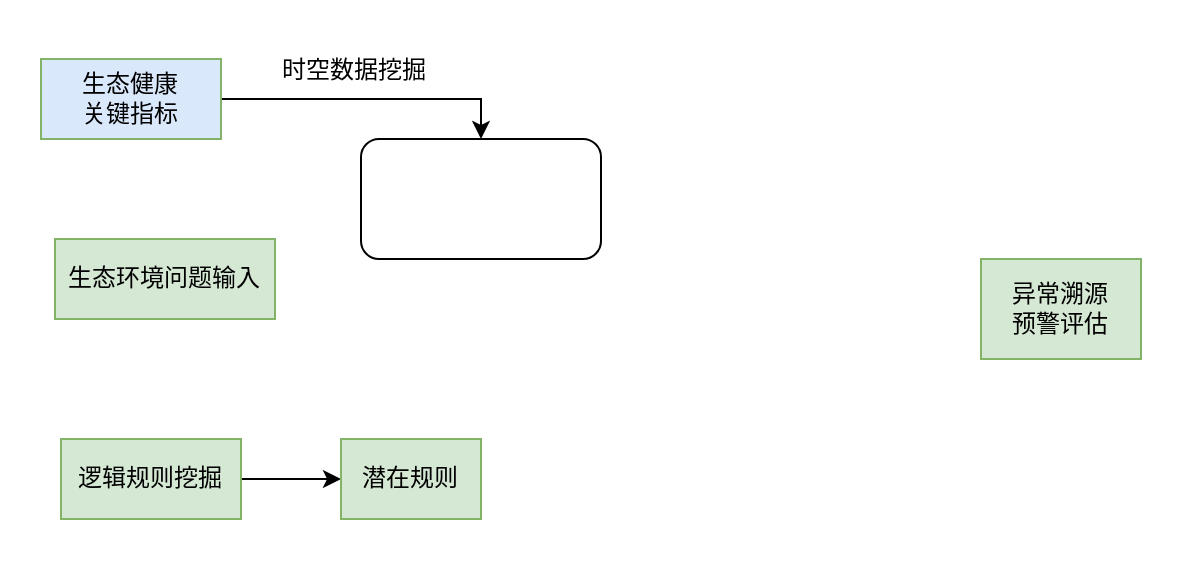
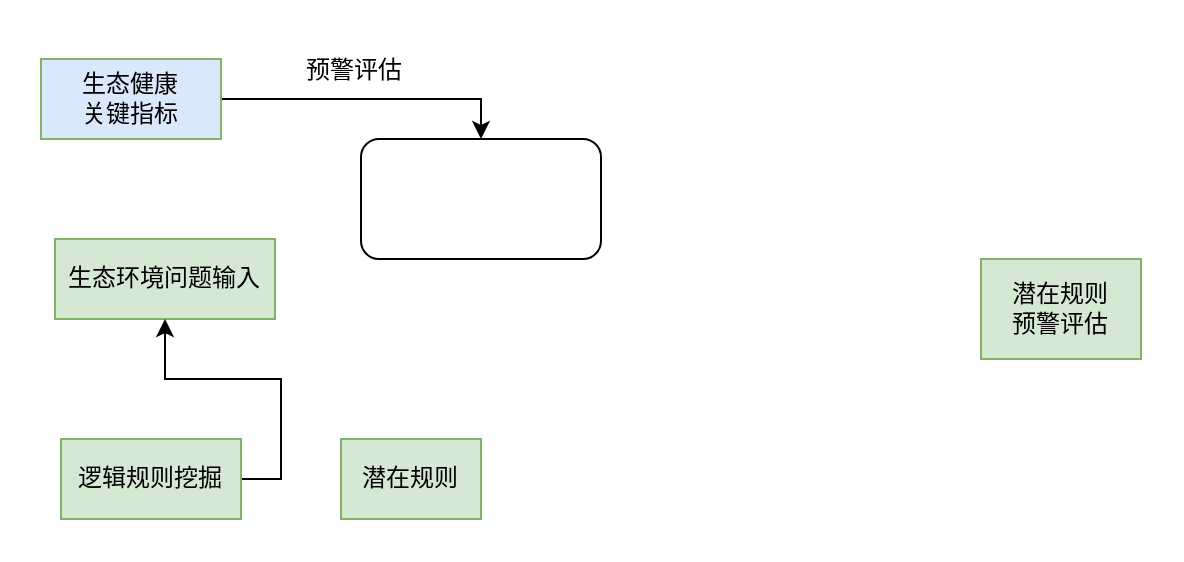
node "时空数据挖掘": label "时空数据挖掘" -> "预警评估"
node "异常溯源 预警评估": label "异常溯源 预警评估" -> "潜在规则 预警评估"
edge "逻辑规则挖掘" -> "潜在规则": now "逻辑规则挖掘" -> "生态环境问题输入"
